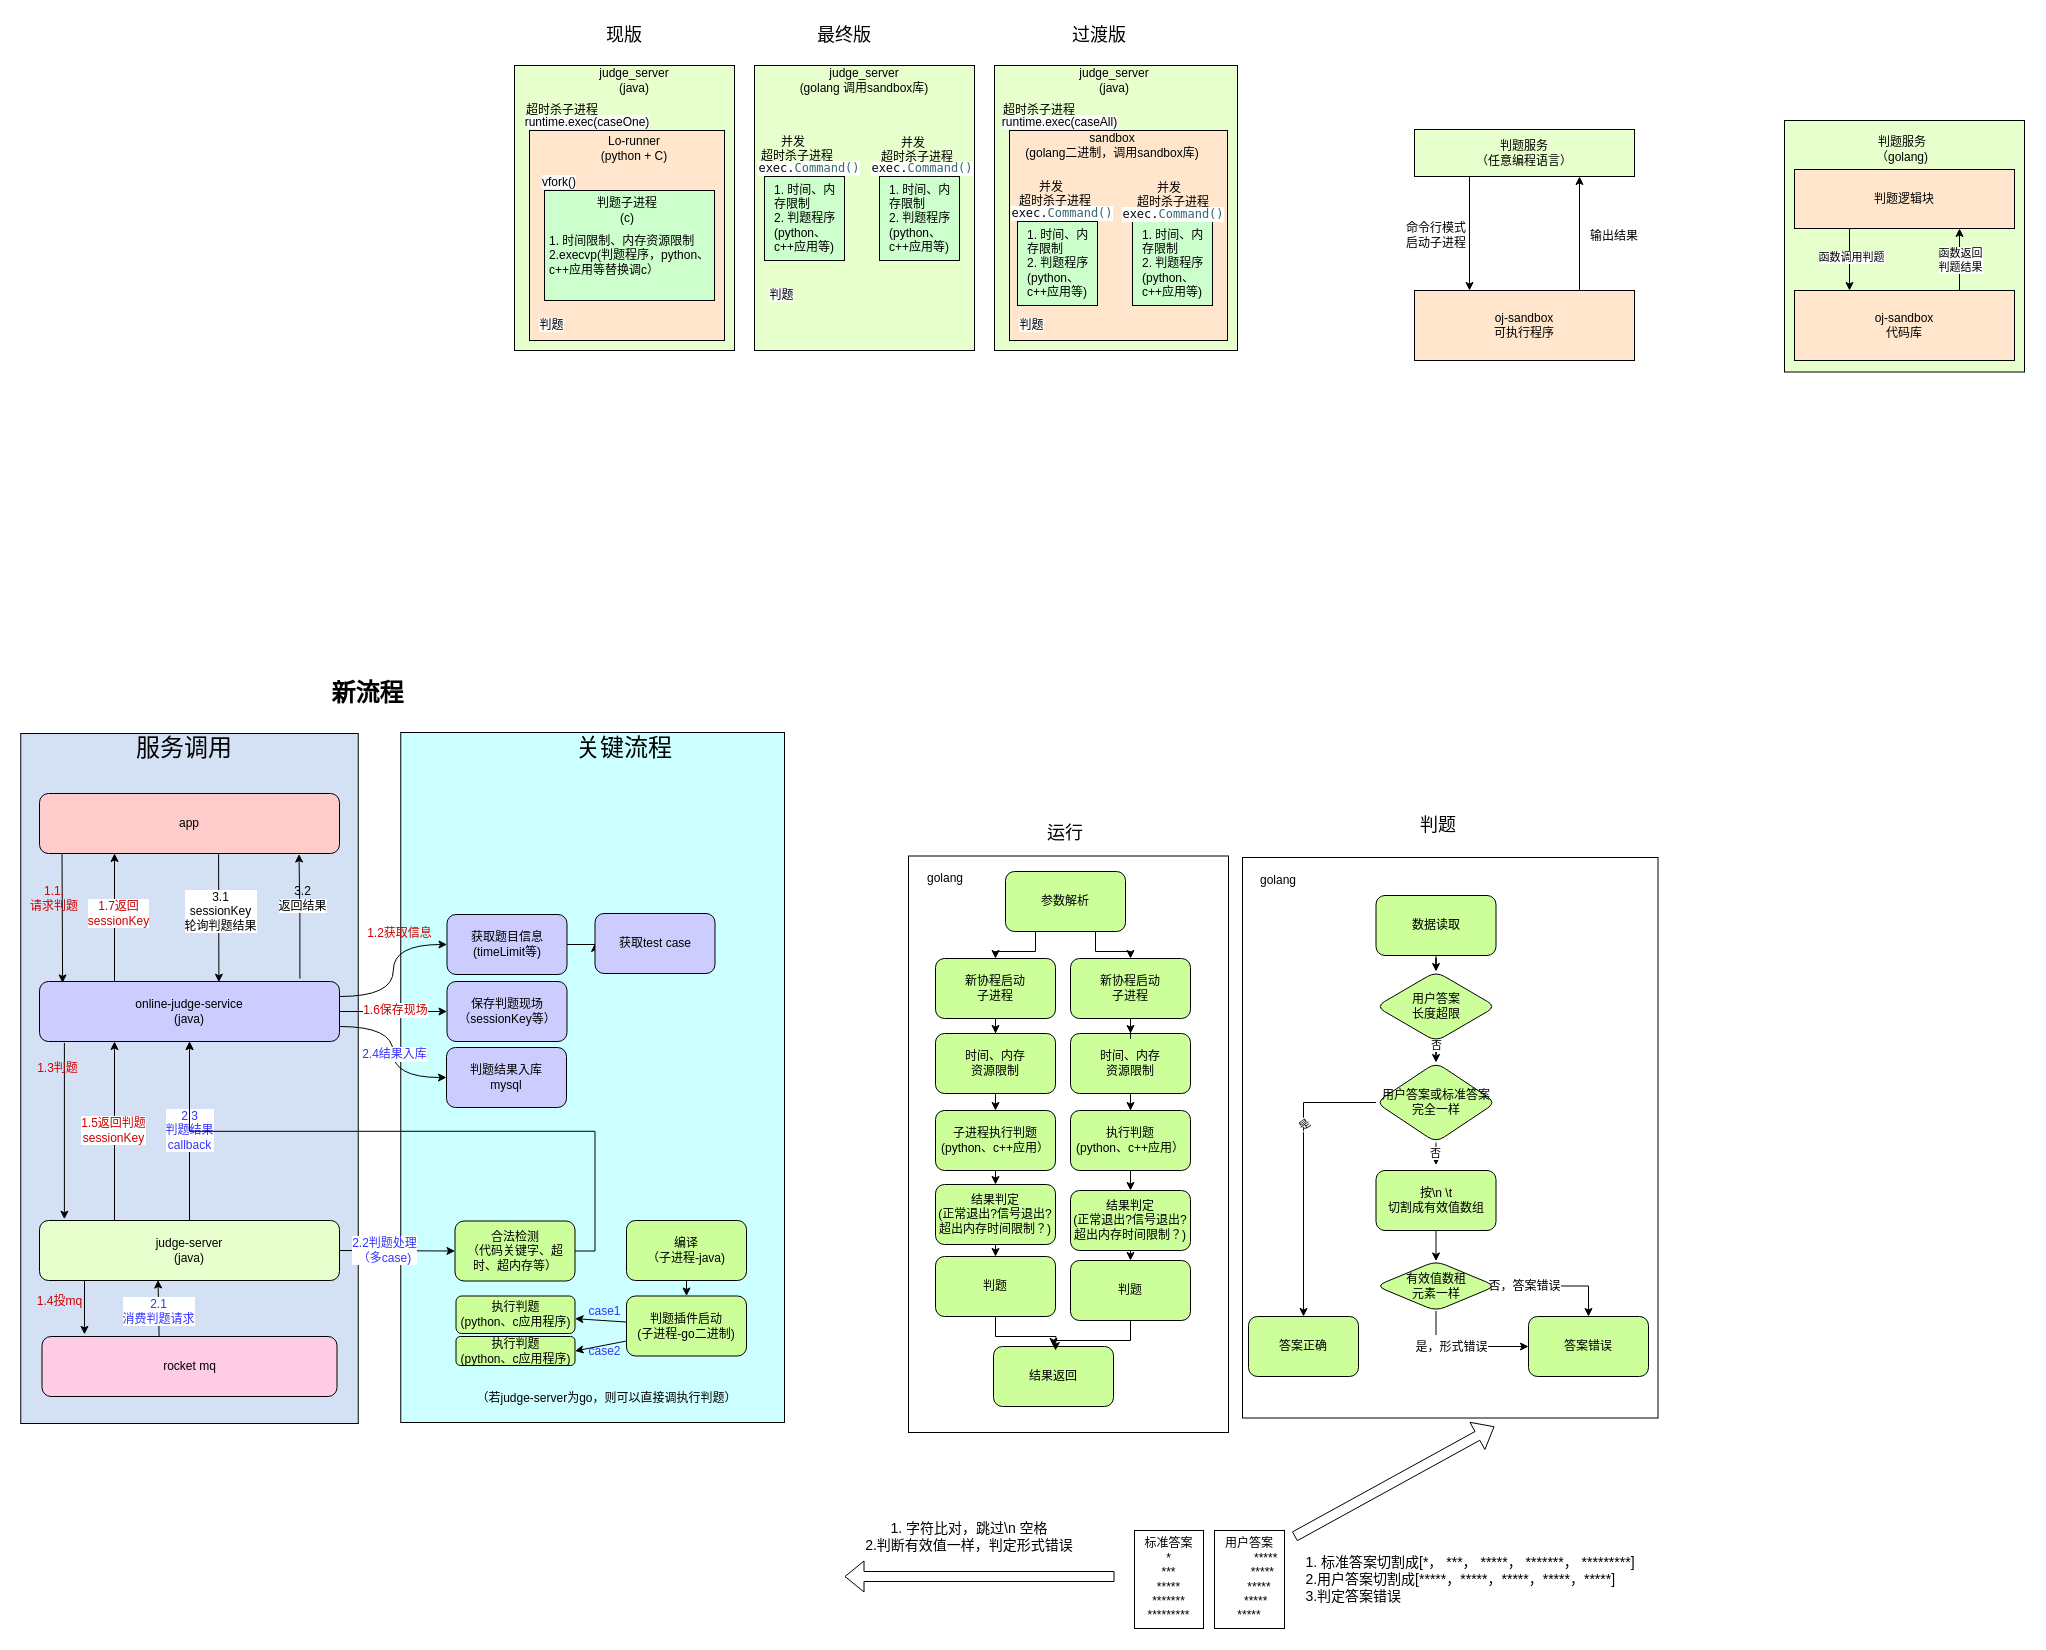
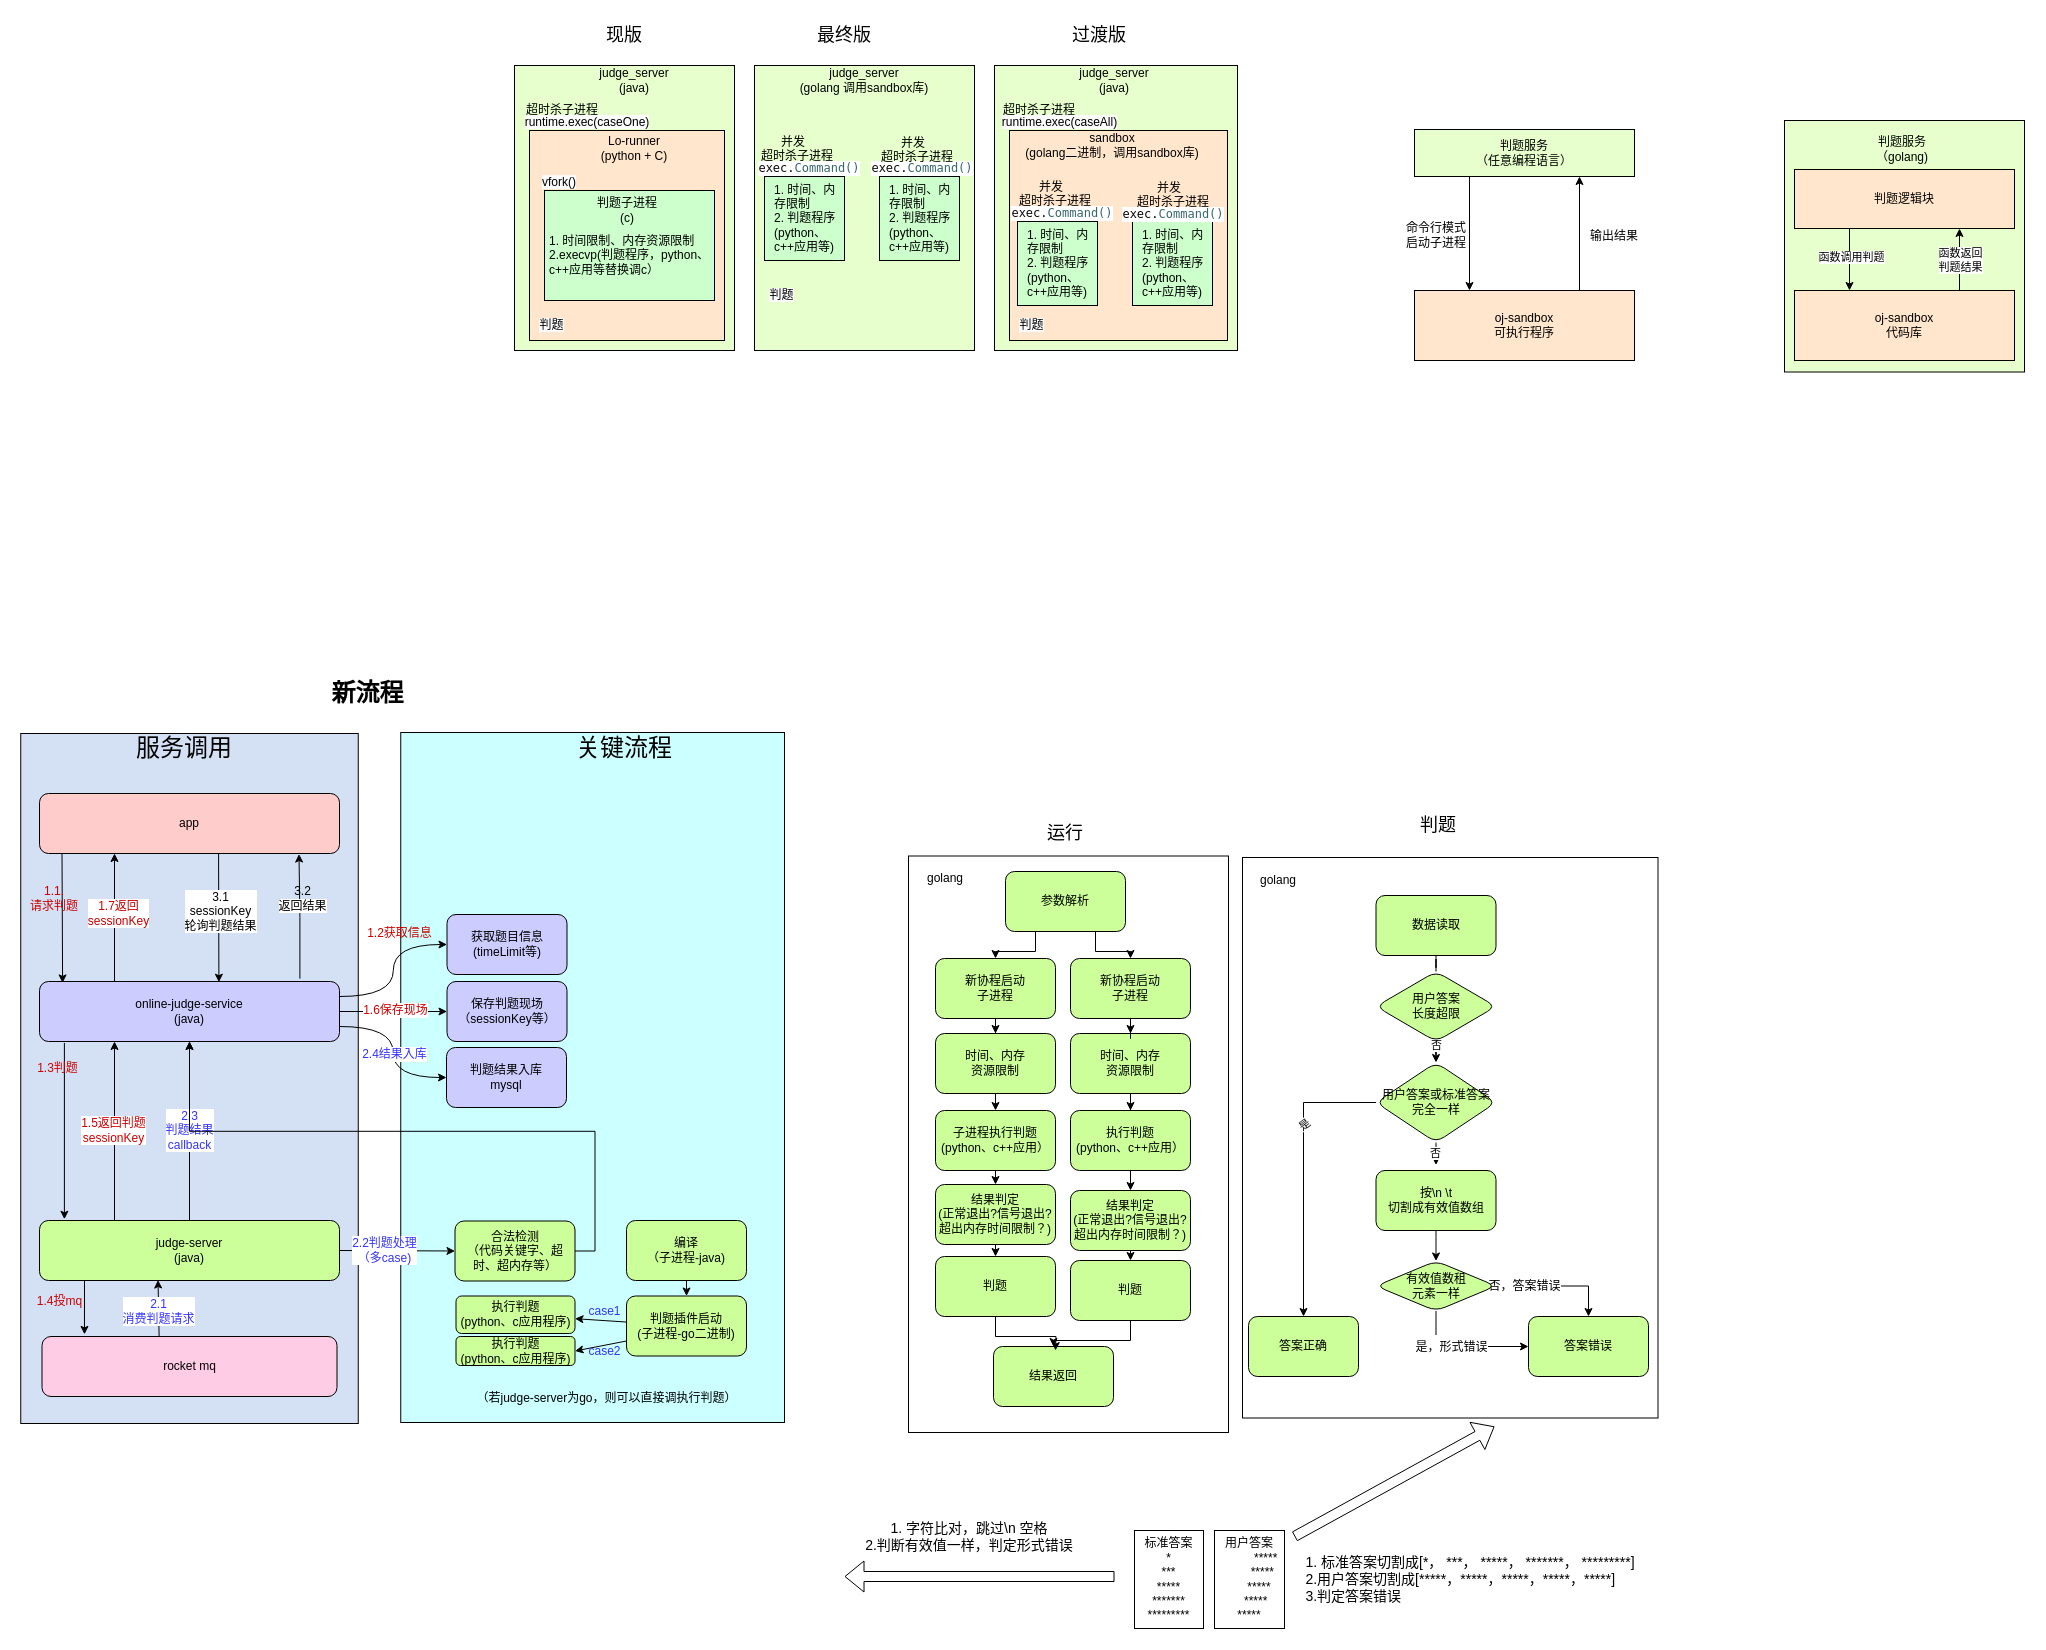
node "获取test case": removed
edge "获取题目信息 (timeLimit等)" -> "获取test case": removed
edge "数据读取" -> "用户答案 长度超限": arrowhead classic -> none
node "judge-server (java)": fillcolor #e6ffcc -> #ccff99
